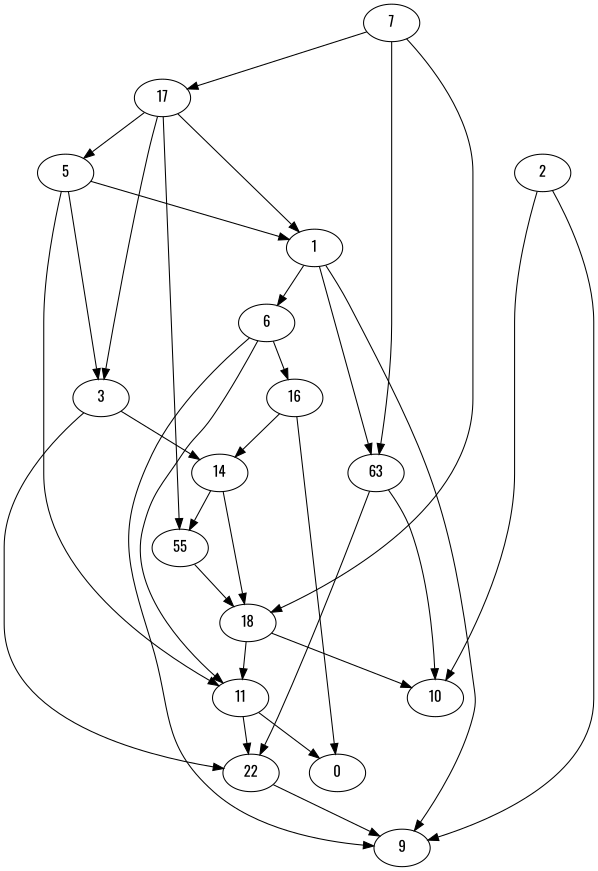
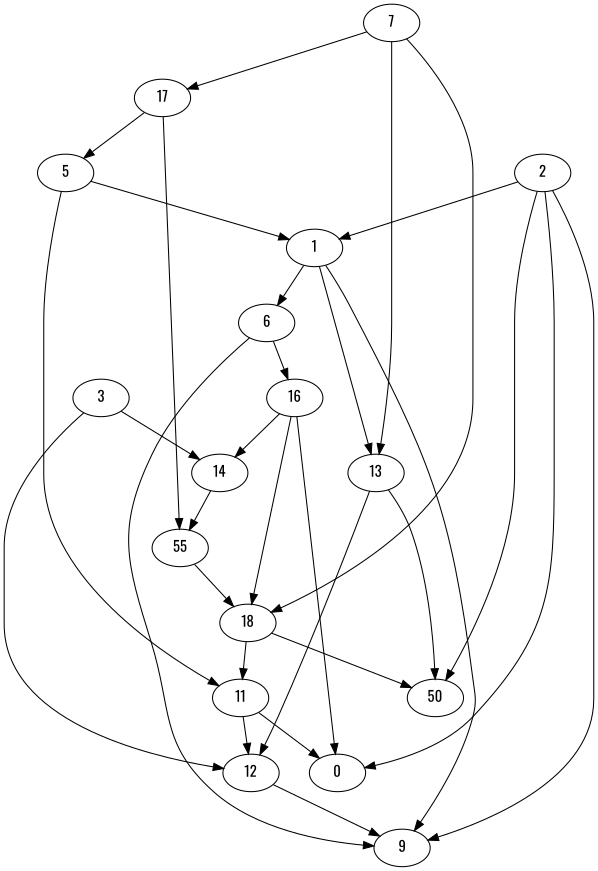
edge "17" -> "1": now "2" -> "1"
edge "17" -> "3": removed
edge "5" -> "3": removed
node "63": label "63" -> "13"
edge "6" -> "11": removed
edge "2" -> "0": added
edge "14" -> "18": now "16" -> "18"
node "10": label "10" -> "50"
node "22": label "22" -> "12"
